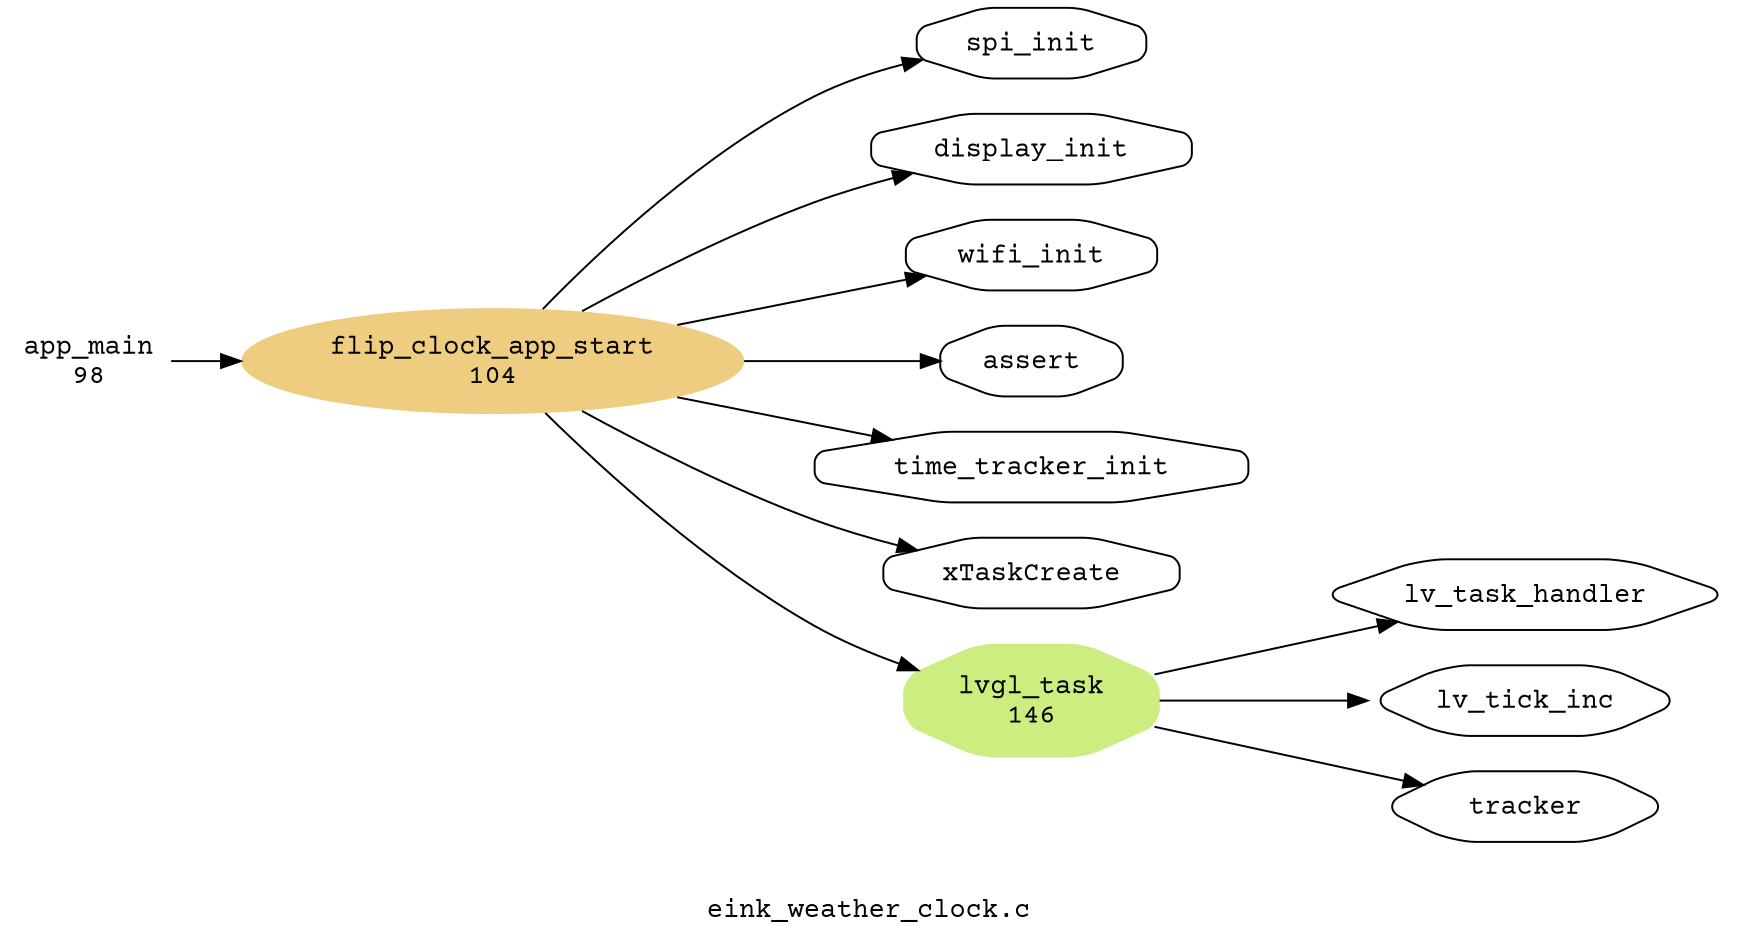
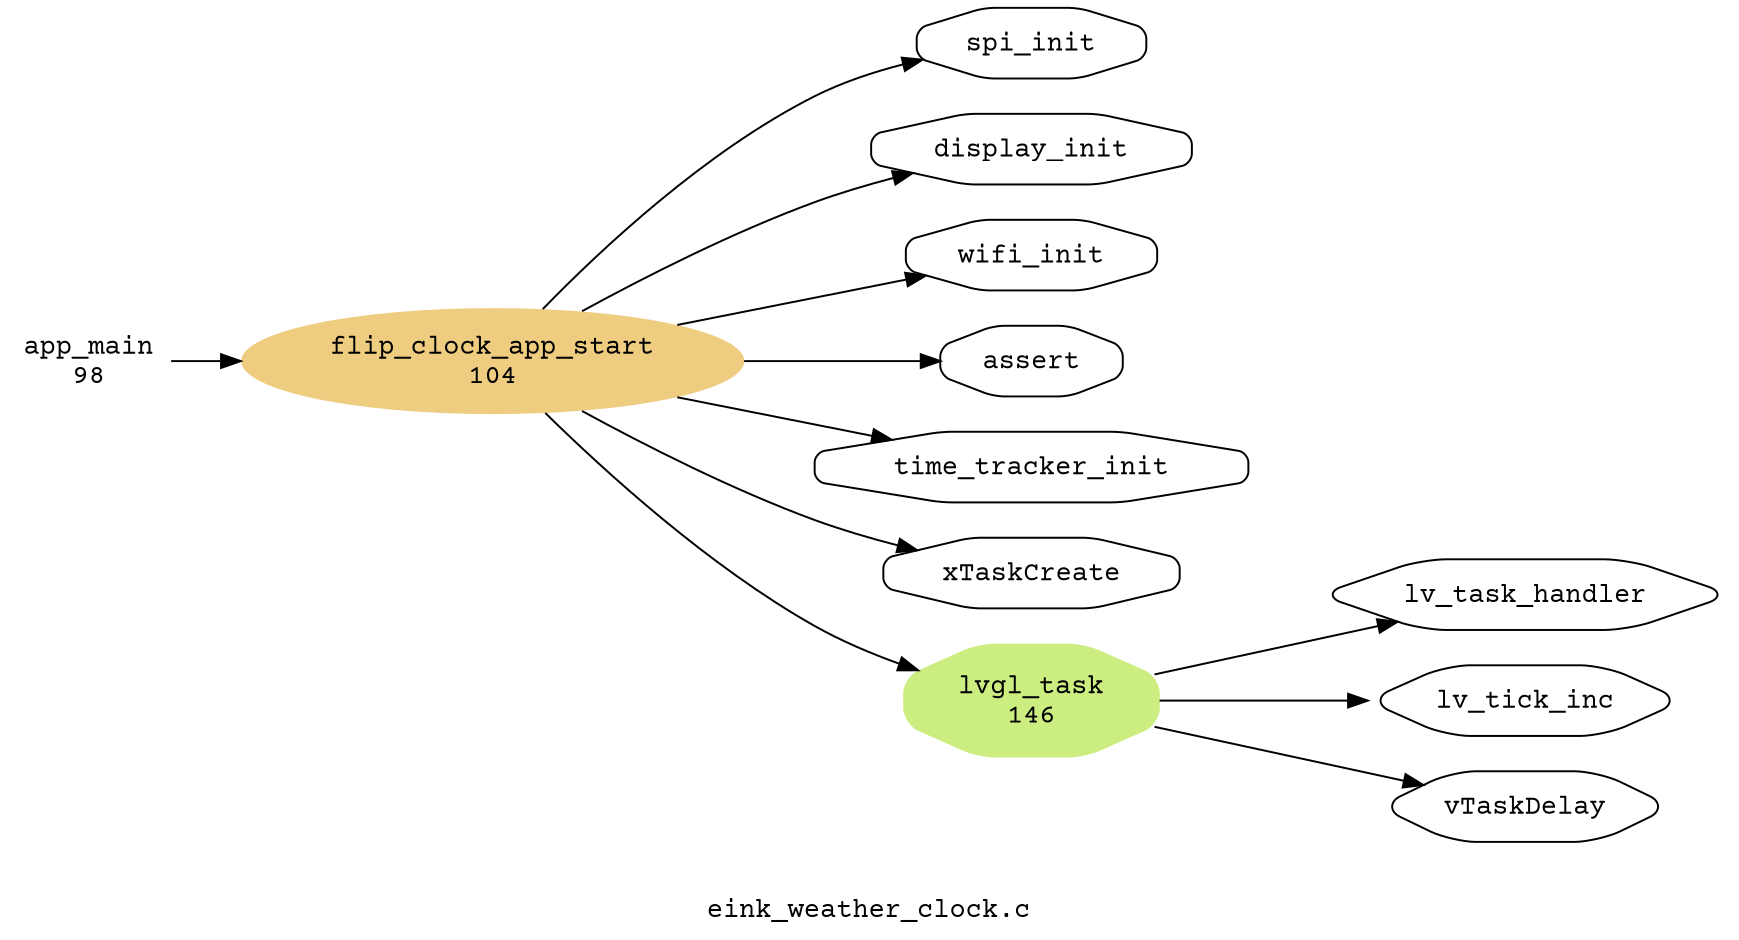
node "tracker": label "tracker" -> "vTaskDelay"
